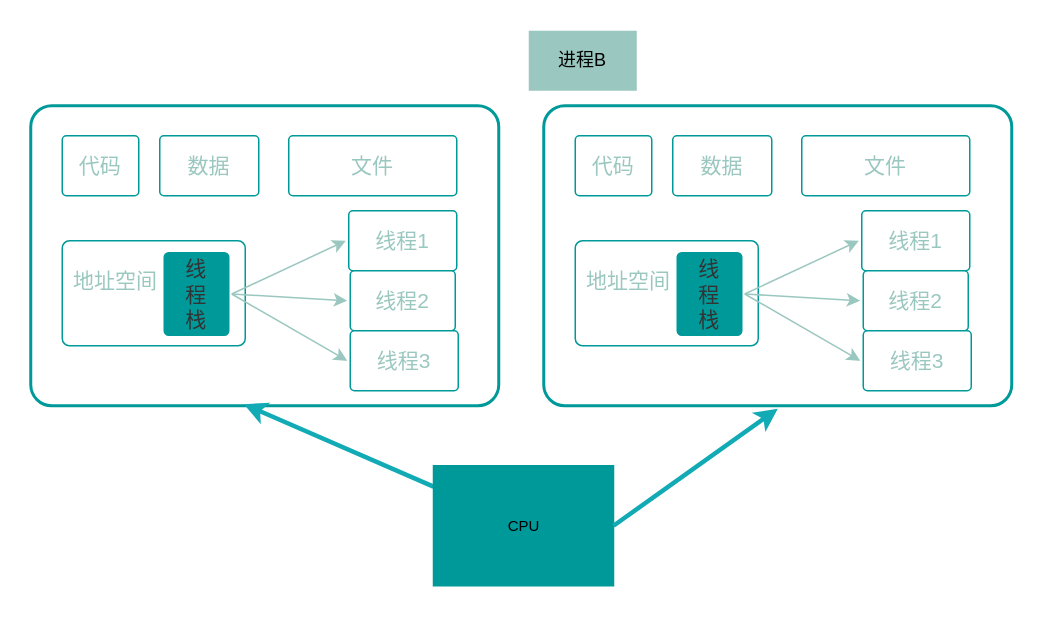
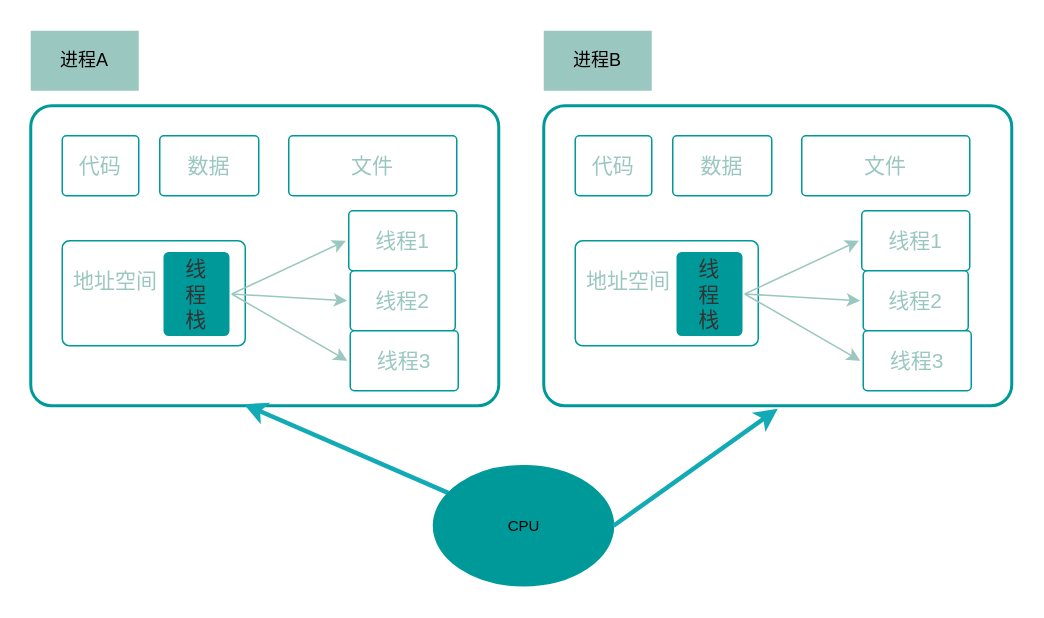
node "进程A": added
node "进程B": moved (583, 61) -> (598, 61)
node "CPU": shape rectangle -> ellipse
